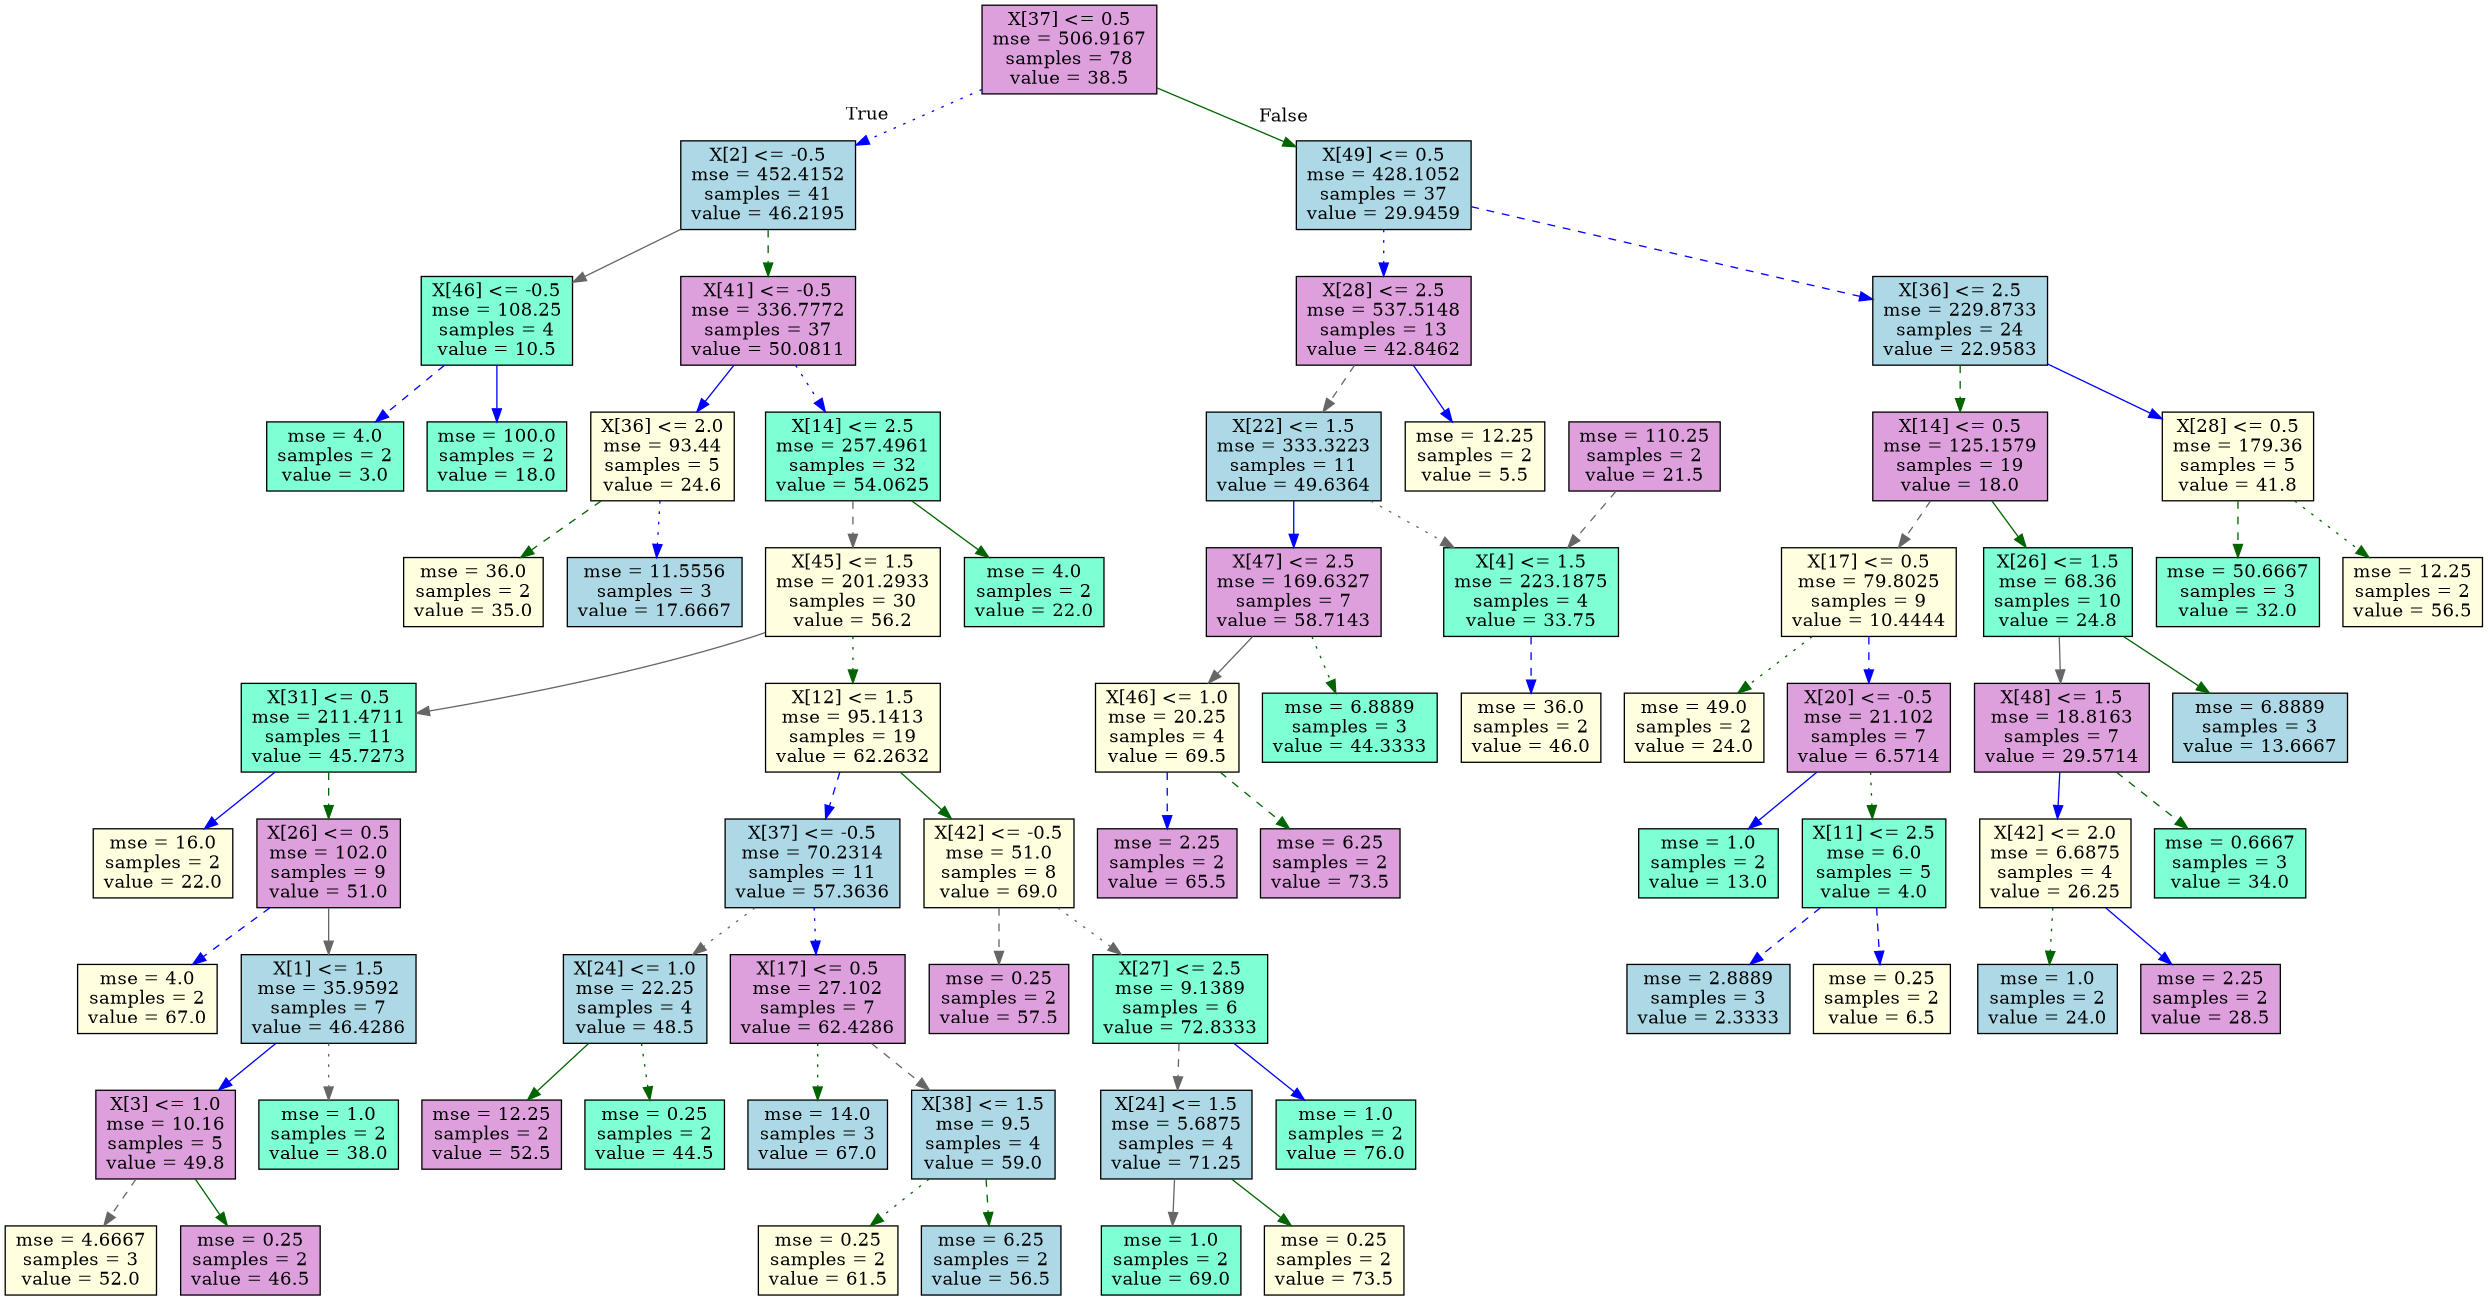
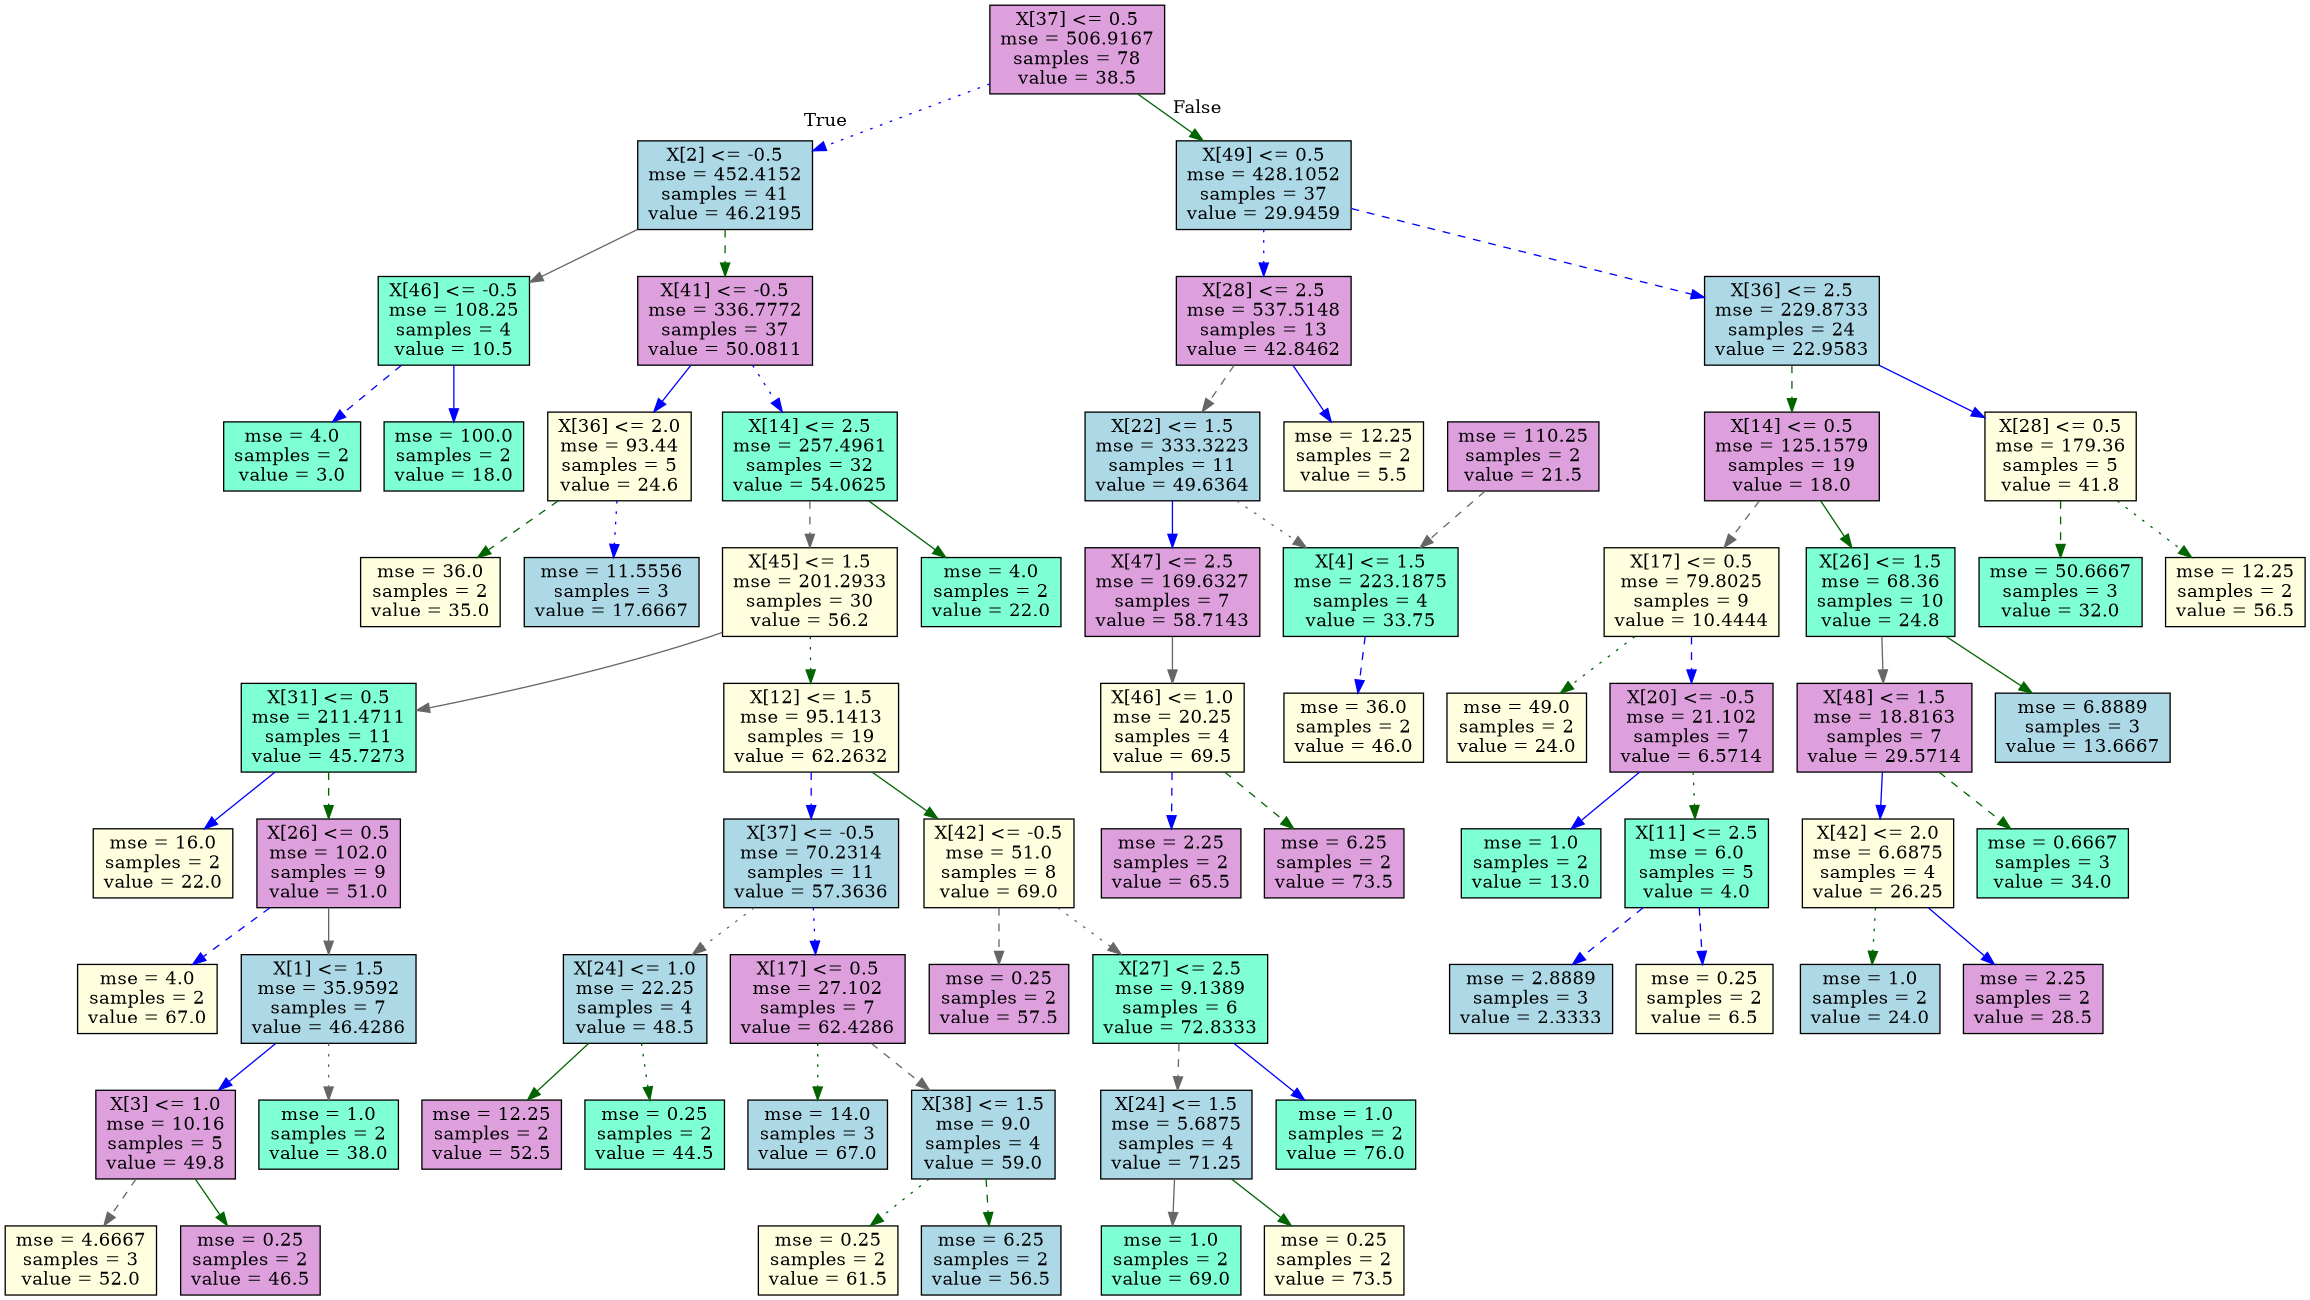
node "mse = 6.8889 samples = 3 value = 44.3333": removed
node "X[38] <= 1.5 mse = 9.5 samples = 4 value = 59.0": label "X[38] <= 1.5 mse = 9.5 samples = 4 value = 59.0" -> "X[38] <= 1.5 mse = 9.0 samples = 4 value = 59.0"
